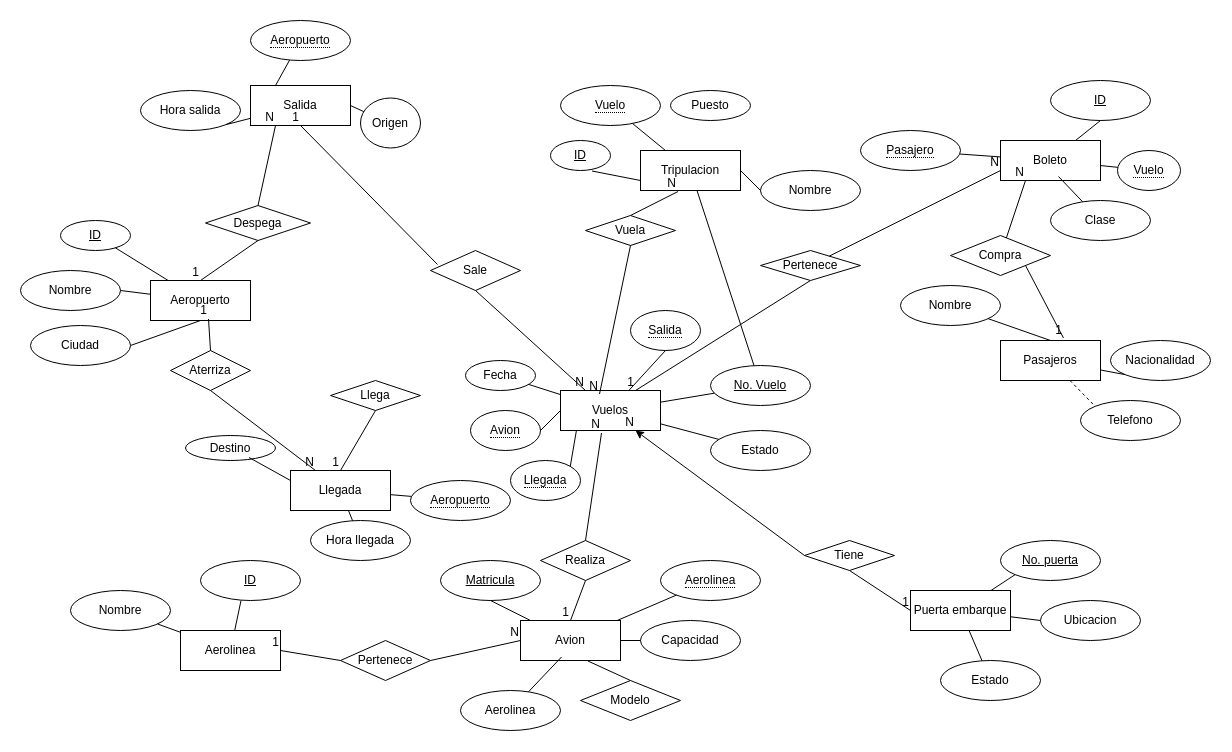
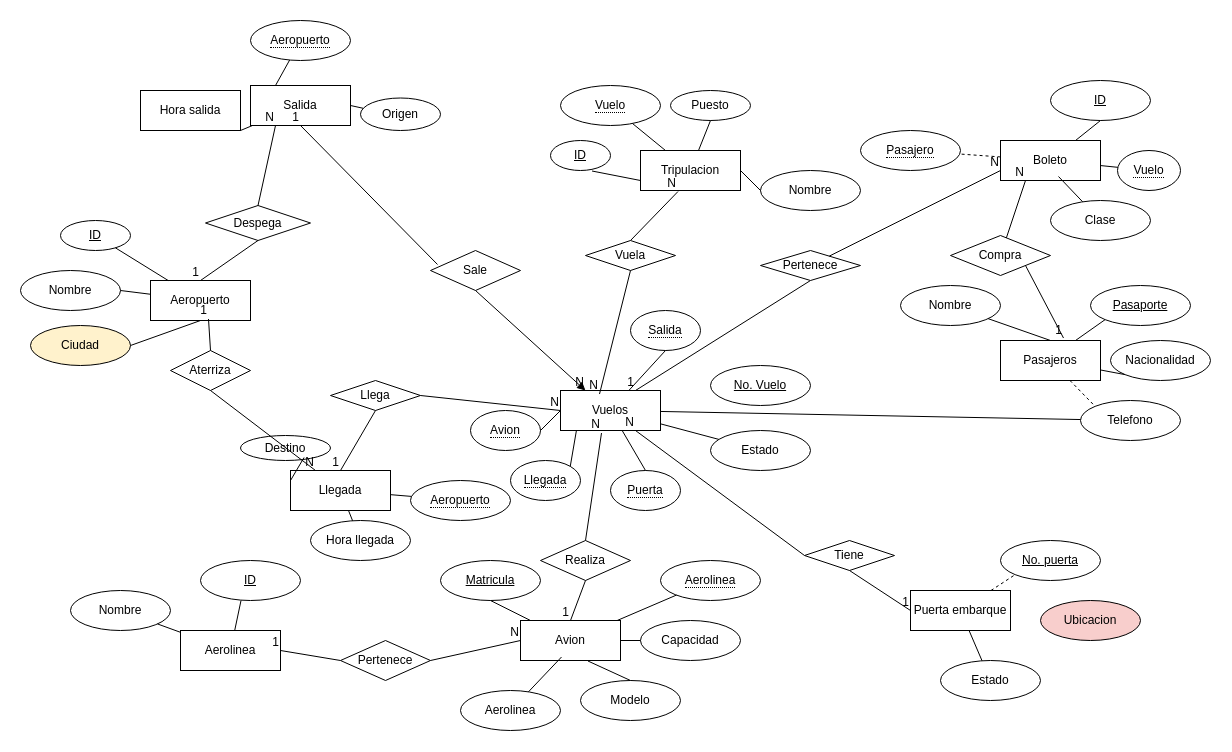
node "Hora salida": shape ellipse -> rectangle
node "Origen": size 60x50 -> 80x33
edge "Pasajero" -- "Boleto": style solid -> dashed
node "Vuela": moved (631, 231) -> (631, 256)
edge "Tripulacion" -- "No. Vuelo": now "Tripulacion" -- "Puesto"
node "Pasaporte": added
edge "Pasaporte" -- "Pasajeros": added
node "Ciudad": fillcolor #ffffff -> #fff2cc
node "Fecha": removed
edge "Sale" -- "Vuelos": arrowhead none -> block
edge "Fecha" -- "Vuelos": removed
edge "No. Vuelo" -- "Vuelos": now "Telefono" -- "Vuelos"
edge "Llega" -- "Vuelos": added, label "N"
edge "Tiene" -> "Vuelos": arrowhead classic -> none
node "Destino": moved (231, 448) -> (286, 448)
edge "Vuelos" -- "Puerta": added
node "Puerta": added
edge "No. puerta" -- "Puerta embarque": style solid -> dashed
edge "Puerta embarque" -- "Ubicacion": removed
node "Ubicacion": fillcolor #ffffff -> #f8cecc
node "Modelo": shape diamond -> ellipse
